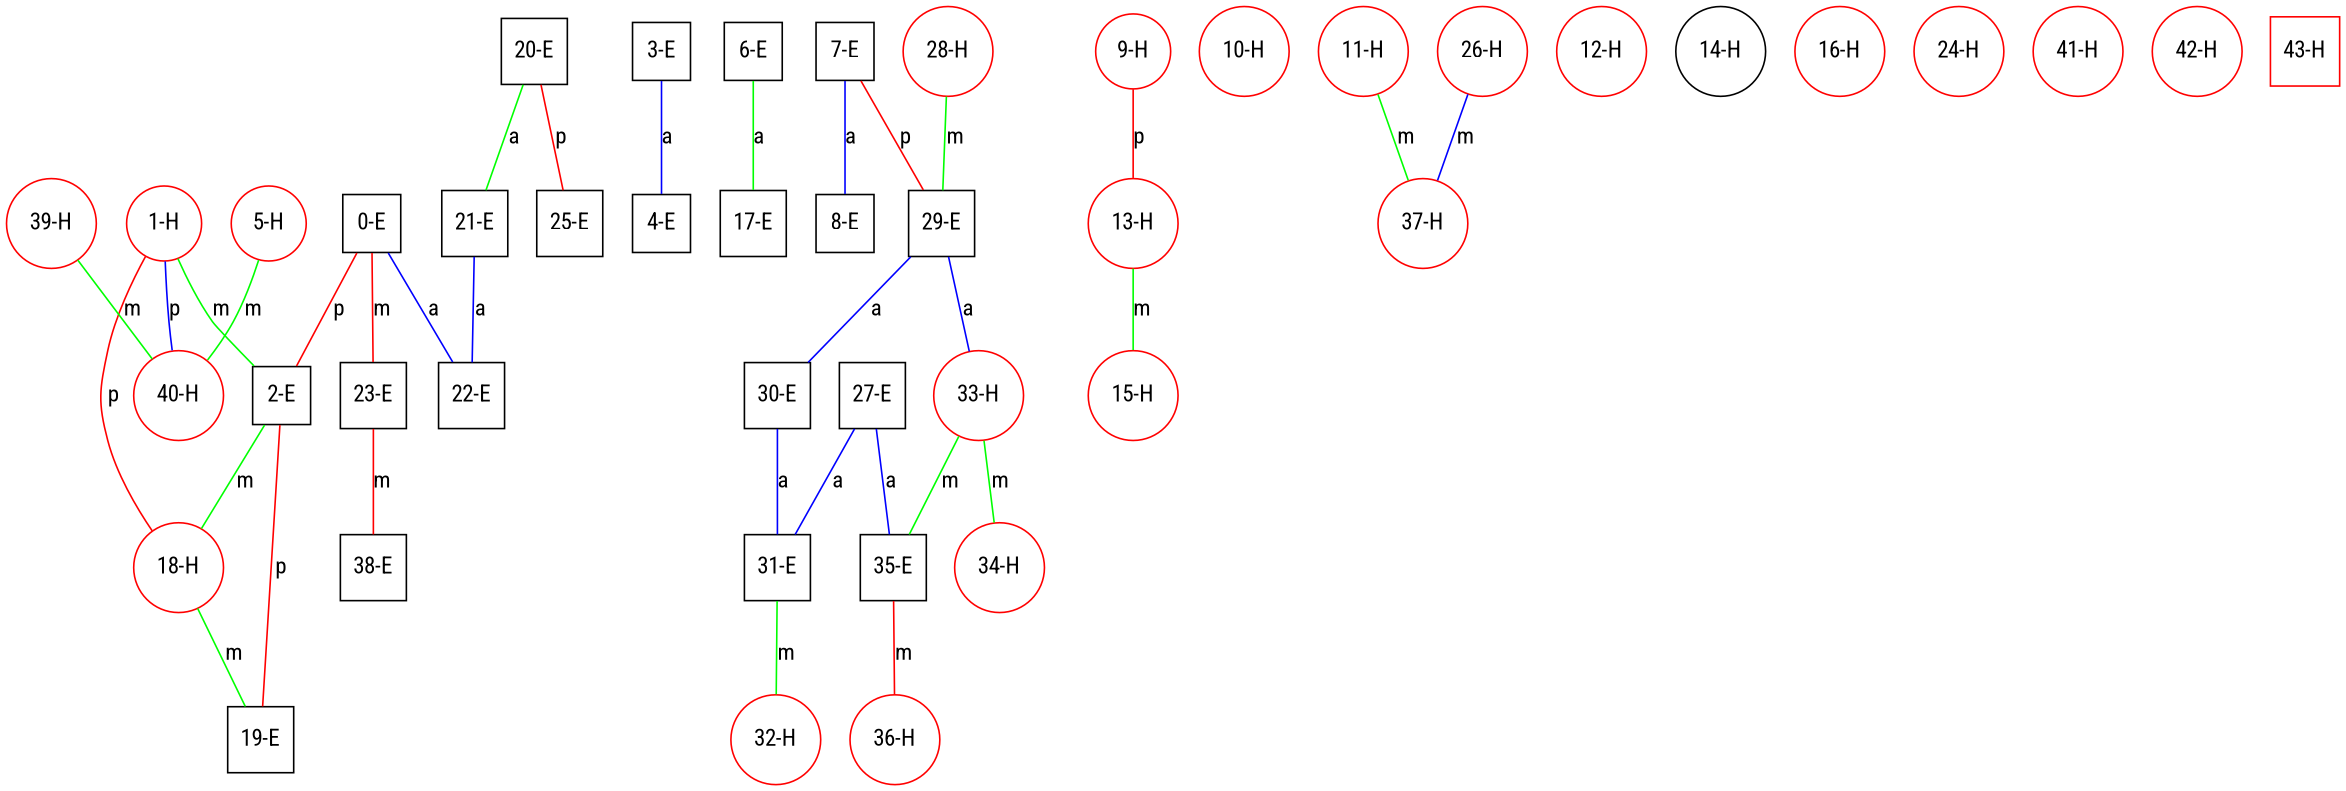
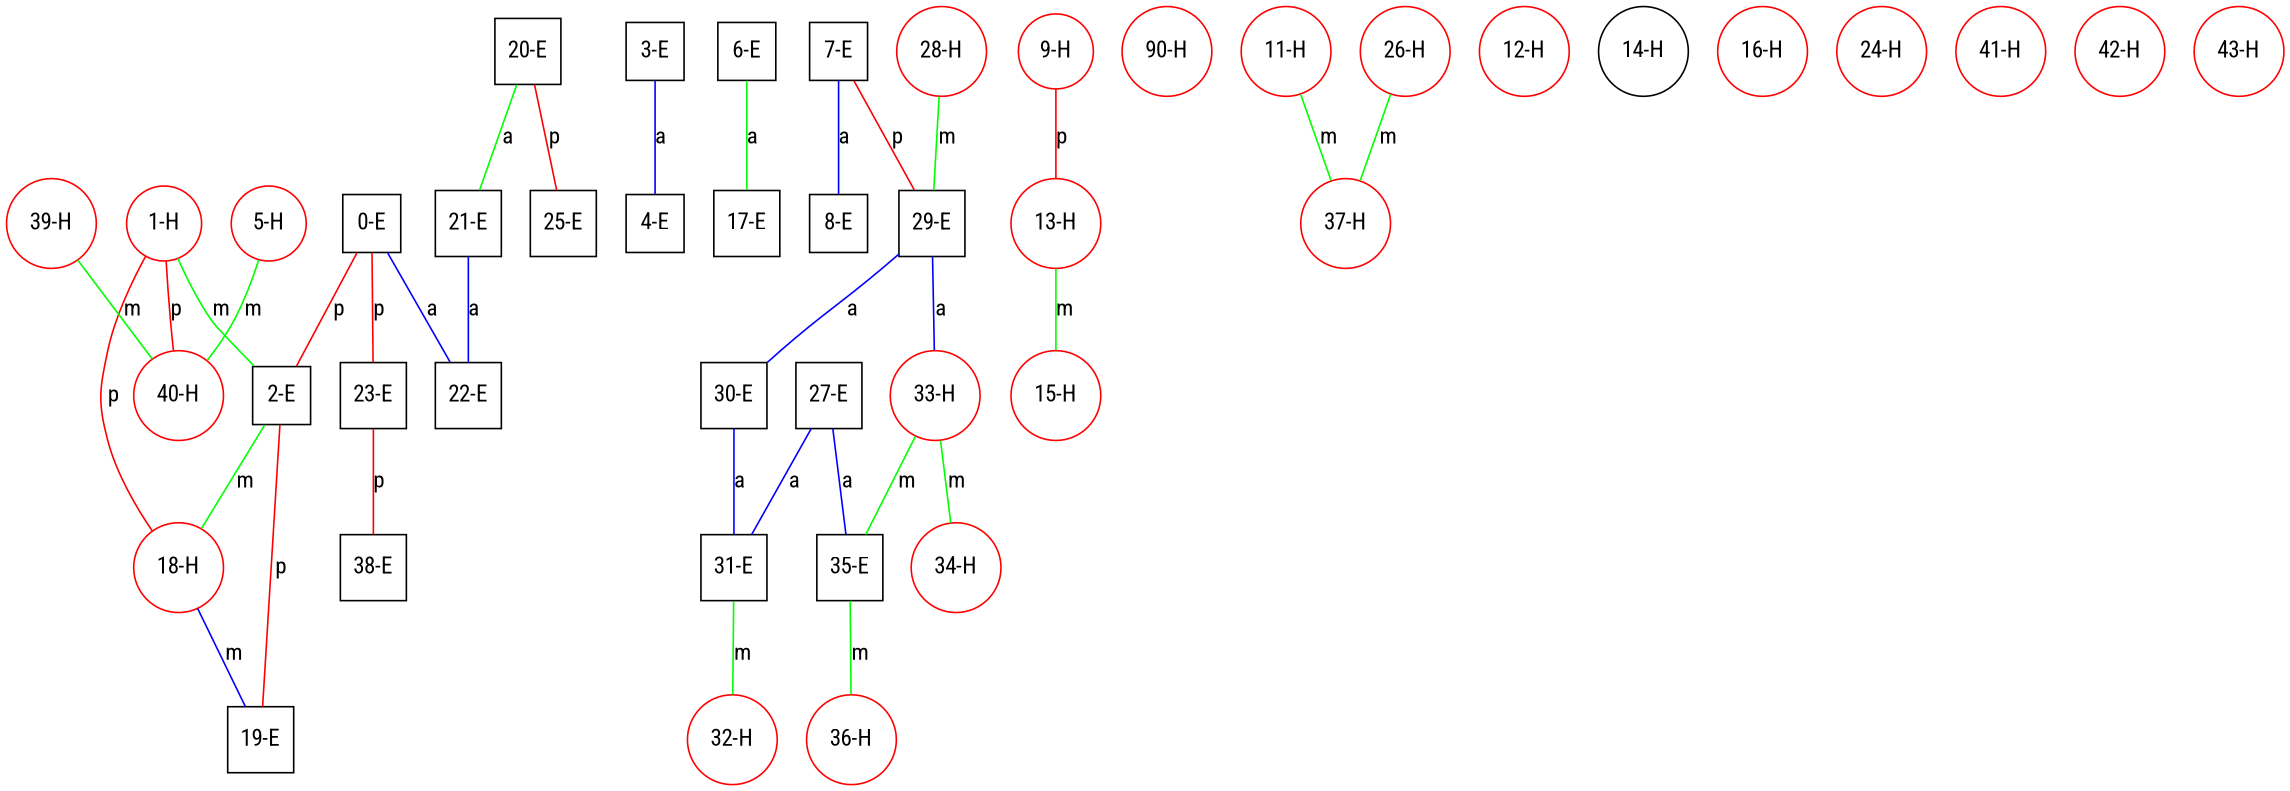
node "10-H": label "10-H" -> "90-H"
node "43-H": shape square -> circle
edge "26-H" -- "37-H": color blue -> green
edge "1-H" -- "40-H": color blue -> red
edge "0-E" -- "23-E": label "m" -> "p"
edge "23-E" -- "38-E": label "m" -> "p"
edge "35-E" -- "36-H": color red -> green
edge "18-H" -- "19-E": color green -> blue
